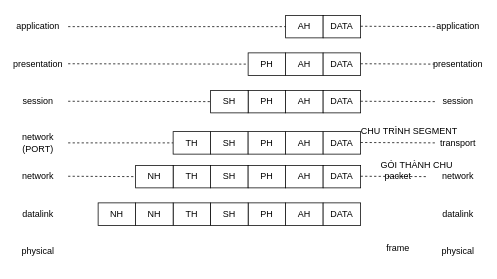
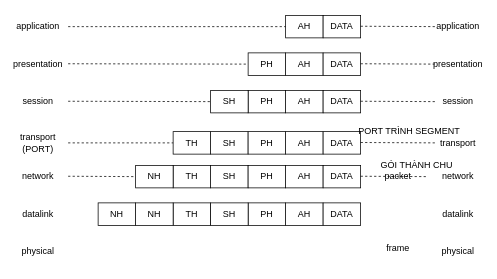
node "CHU TRÌNH SEGMENT": label "CHU TRÌNH SEGMENT" -> "PORT TRÌNH SEGMENT"
node "network (PORT)": label "network (PORT)" -> "transport (PORT)"
